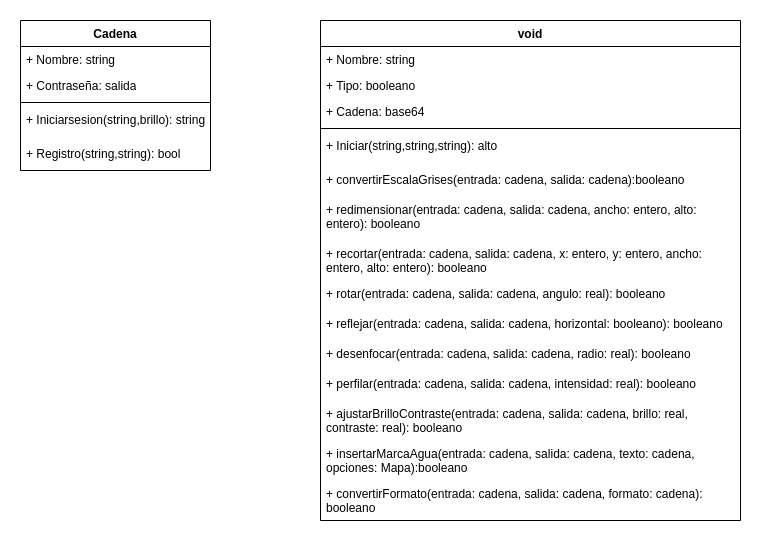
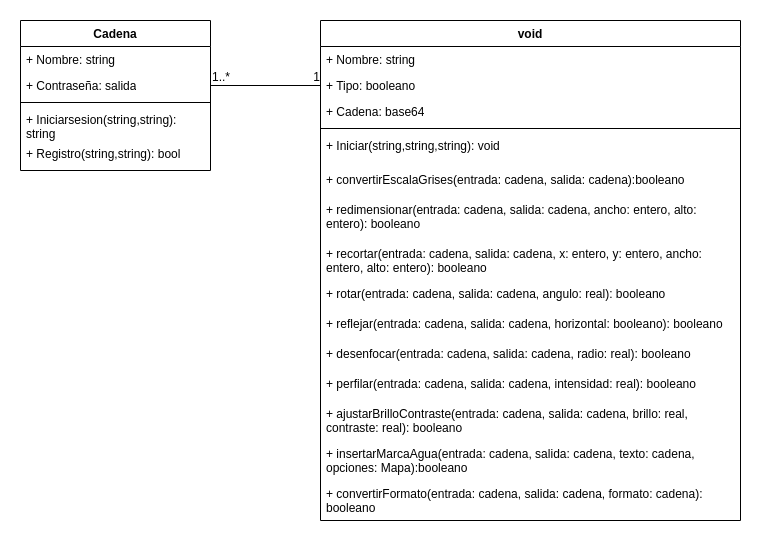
edge "+ Contraseña: salida" -- "+ Tipo: booleano": added, labels "1..*", "1"
node "+ Iniciarsesion(string,brillo): string": label "+ Iniciarsesion(string,brillo): string" -> "+ Iniciarsesion(string,string): string"
node "+ Iniciar(string,string,string): alto": label "+ Iniciar(string,string,string): alto" -> "+ Iniciar(string,string,string): void"
